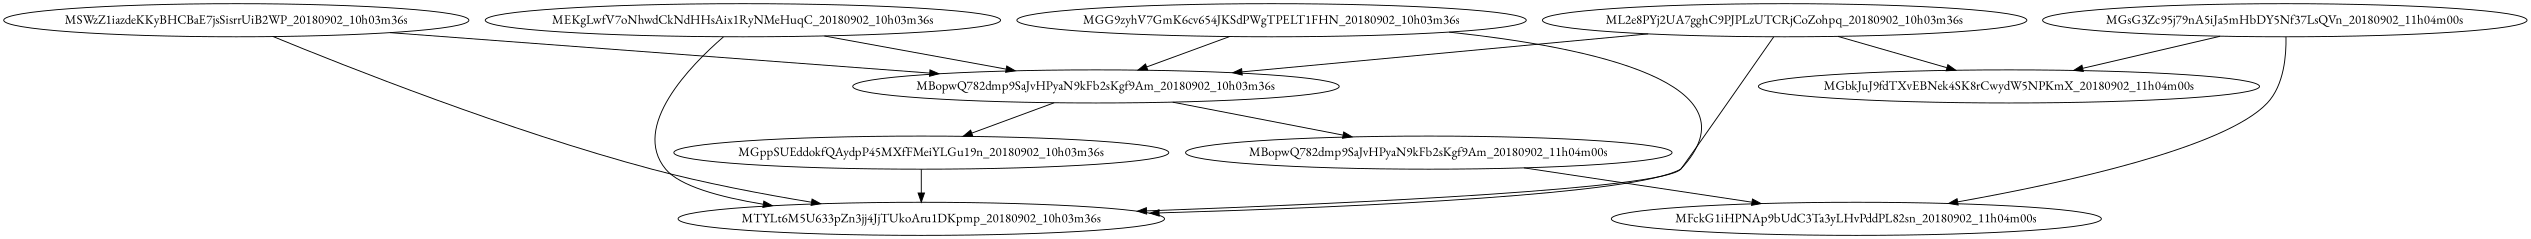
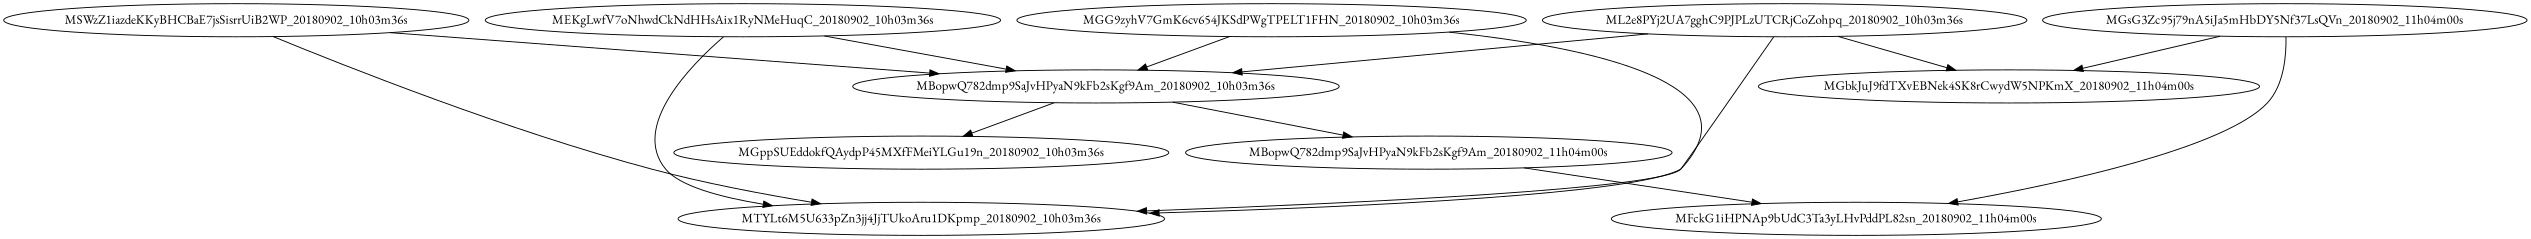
edge "MGppSUEddokfQAydpP45MXfFMeiYLGu19n_20180902_10h03m36s" -> "MTYLt6M5U633pZn3jj4JjTUkoAru1DKpmp_20180902_10h03m36s": removed
